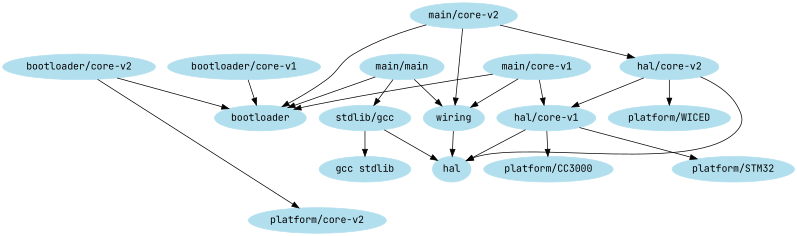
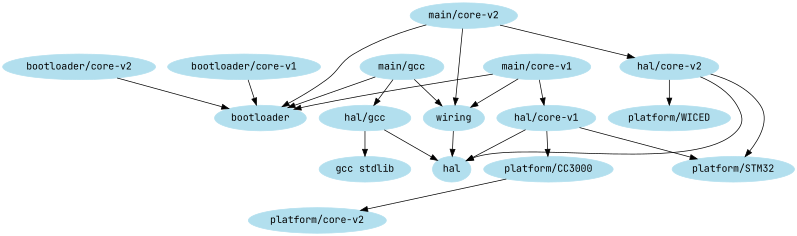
node "main/main": label "main/main" -> "main/gcc"
edge "hal/core-v2" -> "hal/core-v1": now "hal/core-v2" -> "platform/STM32"
node "stdlib/gcc": label "stdlib/gcc" -> "hal/gcc"
edge "bootloader/core-v2" -> "platform/core-v2": now "platform/CC3000" -> "platform/core-v2"
